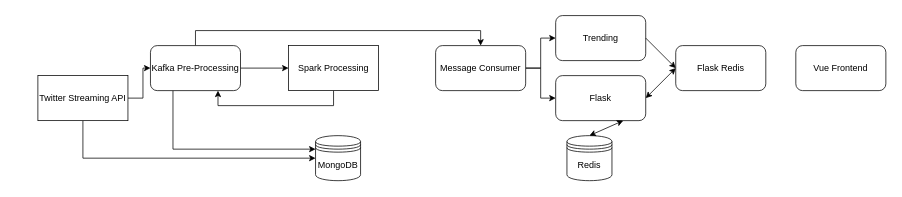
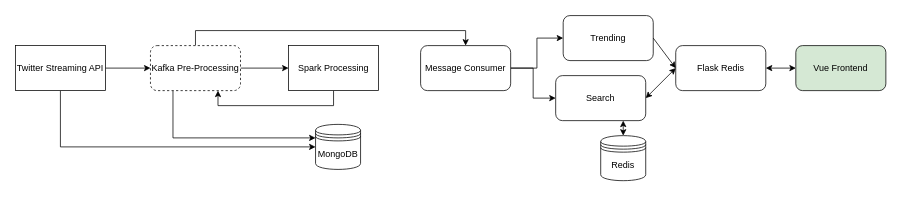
node "Trending": moved (600, 38) -> (608, 38)
node "Kafka Pre-Processing": style solid -> dashed
node "Message Consumer": moved (480, 68) -> (465, 68)
edge "Flask Redis" -- "Vue Frontend": added
node "Vue Frontend": fillcolor #ffffff -> #d5e8d4
node "Twitter Streaming API": moved (83, 98) -> (60, 68)
node "Flask": label "Flask" -> "Search"
node "MongoDB": moved (338, 158) -> (338, 147)
node "Redis": moved (589, 158) -> (623, 158)
